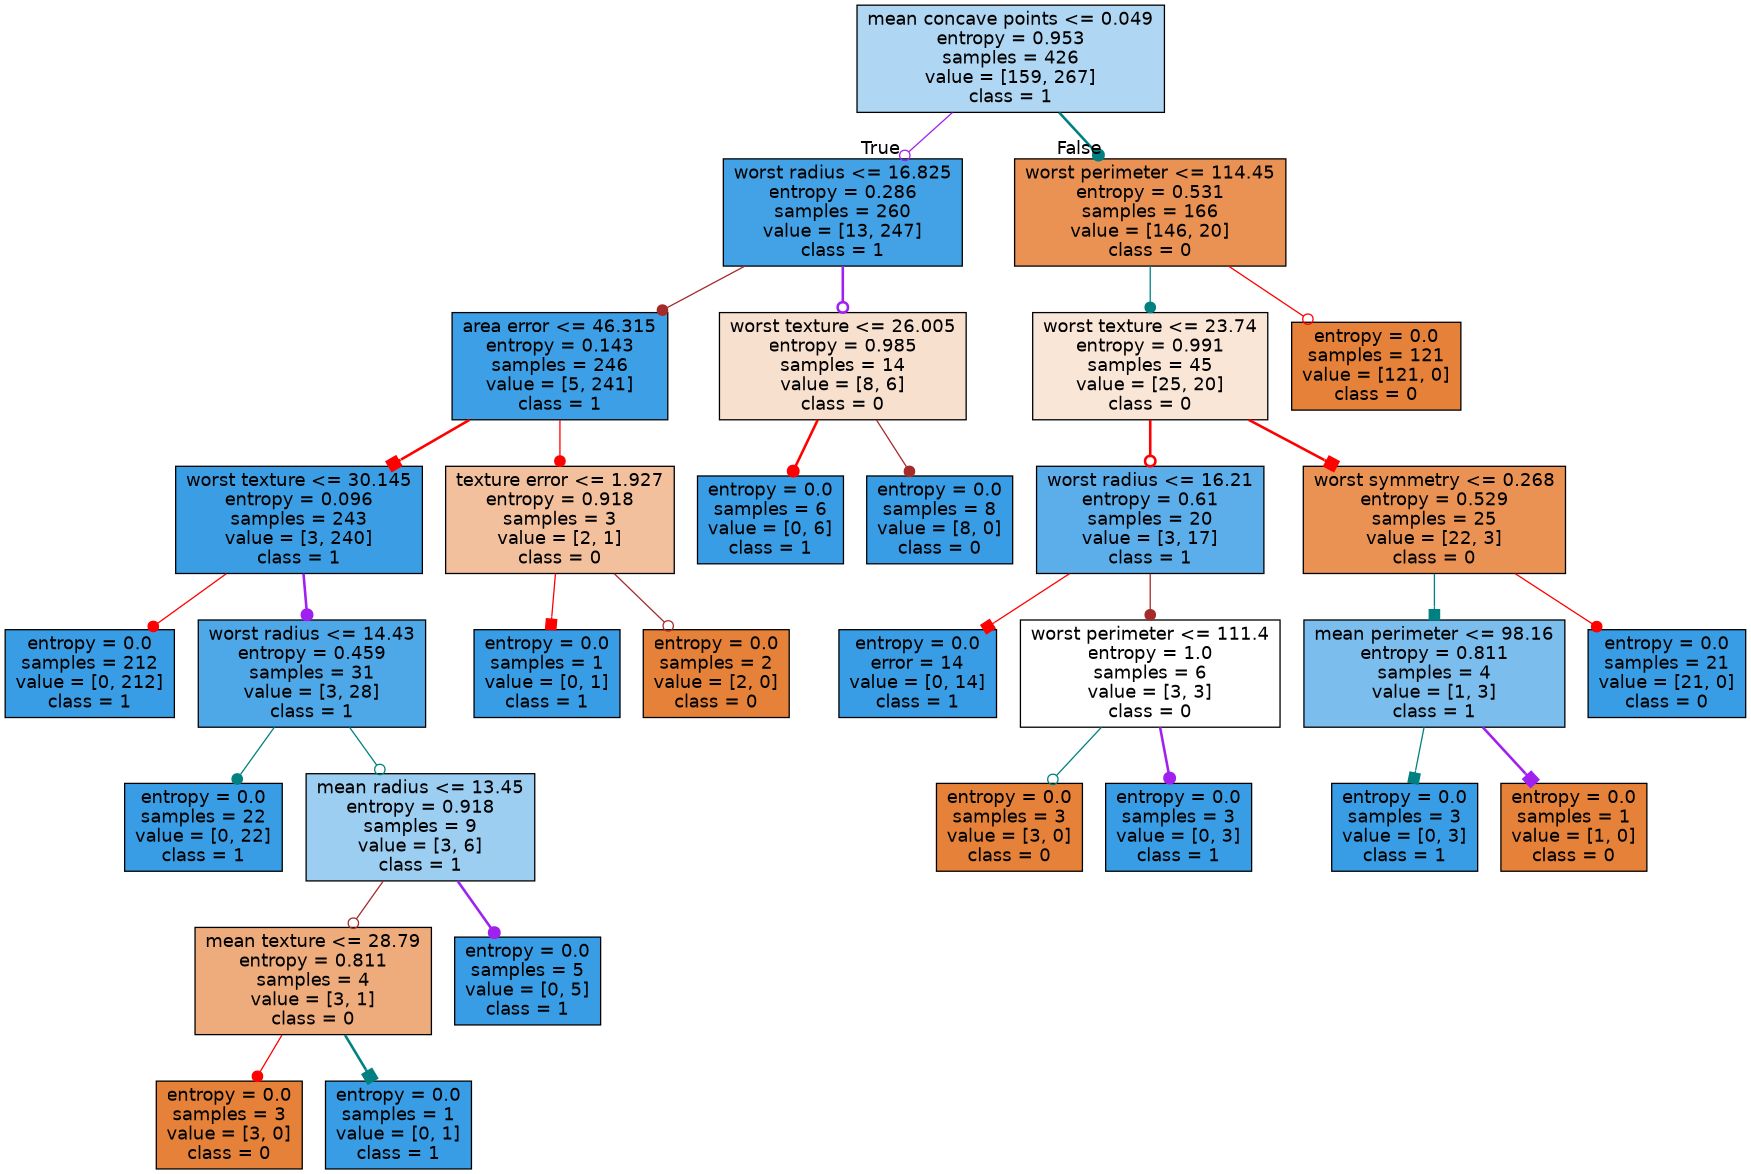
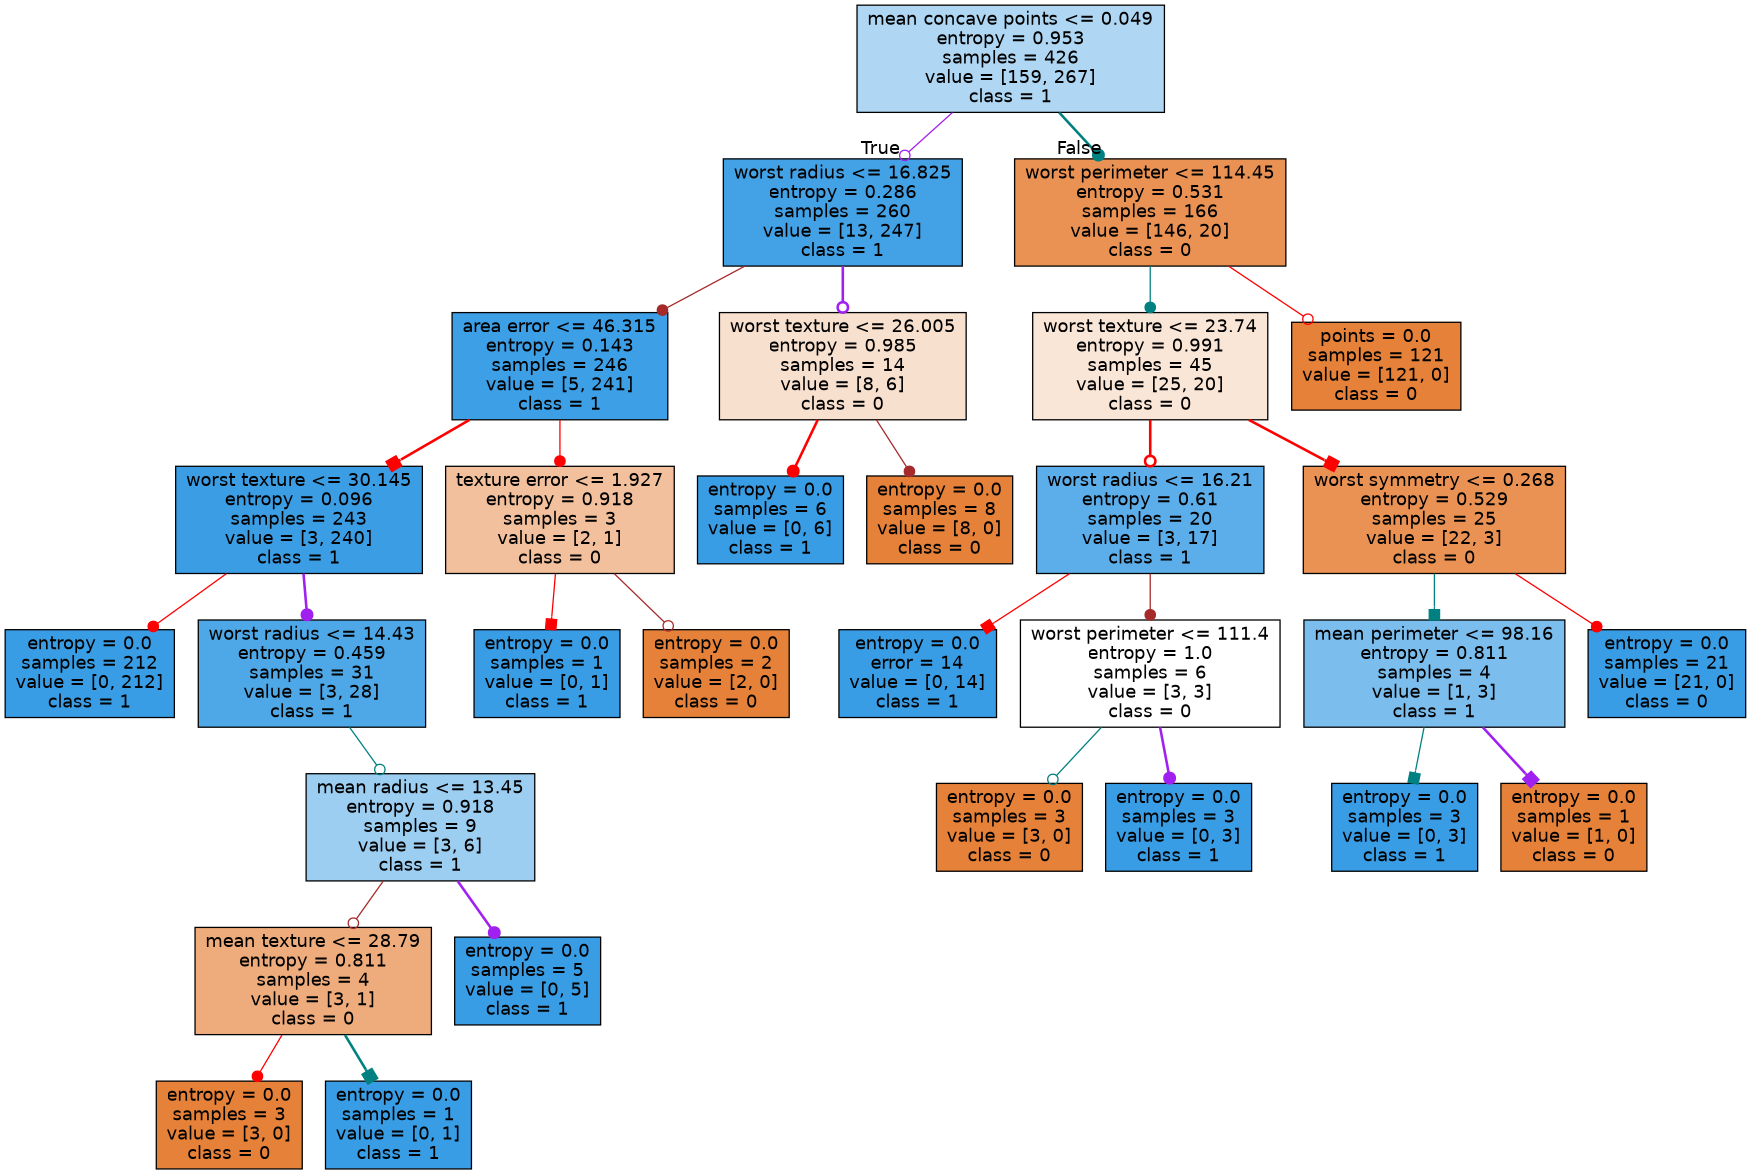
node "entropy = 0.0 samples = 121 value = [121, 0] class = 0": label "entropy = 0.0 samples = 121 value = [121, 0] class = 0" -> "points = 0.0 samples = 121 value = [121, 0] class = 0"
node "entropy = 0.0 samples = 8 value = [8, 0] class = 0": fillcolor #399de5 -> #e58139
node "entropy = 0.0 samples = 22 value = [0, 22] class = 1": removed
